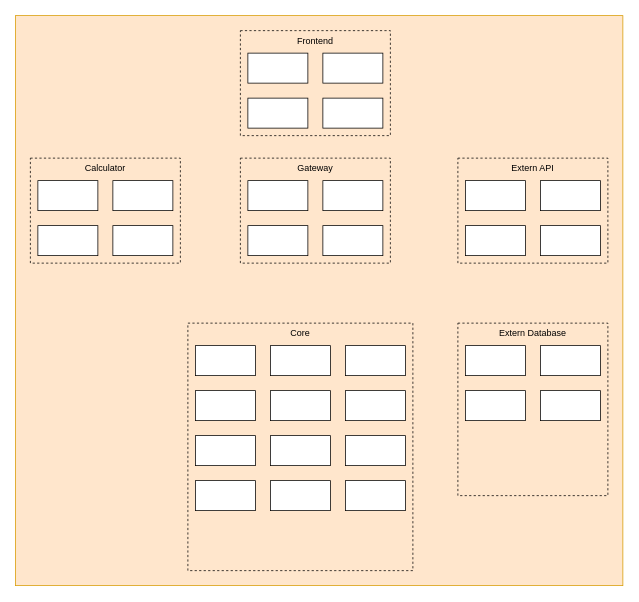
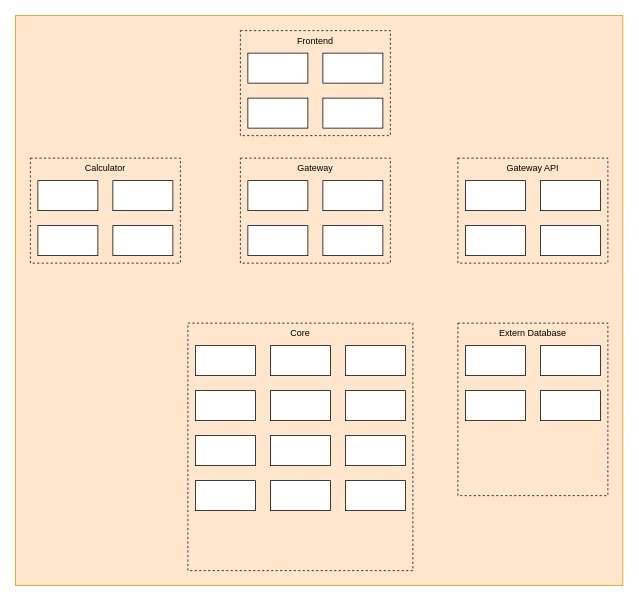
node "Extern API": label "Extern API" -> "Gateway API"
